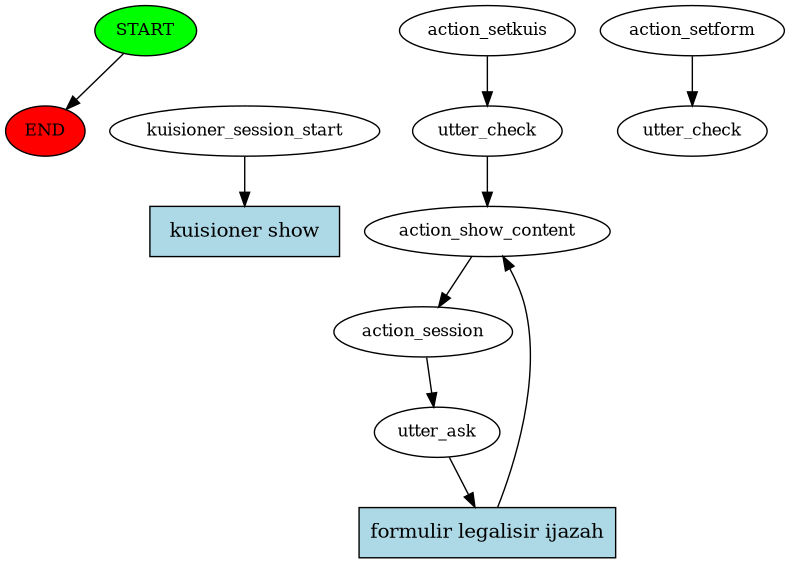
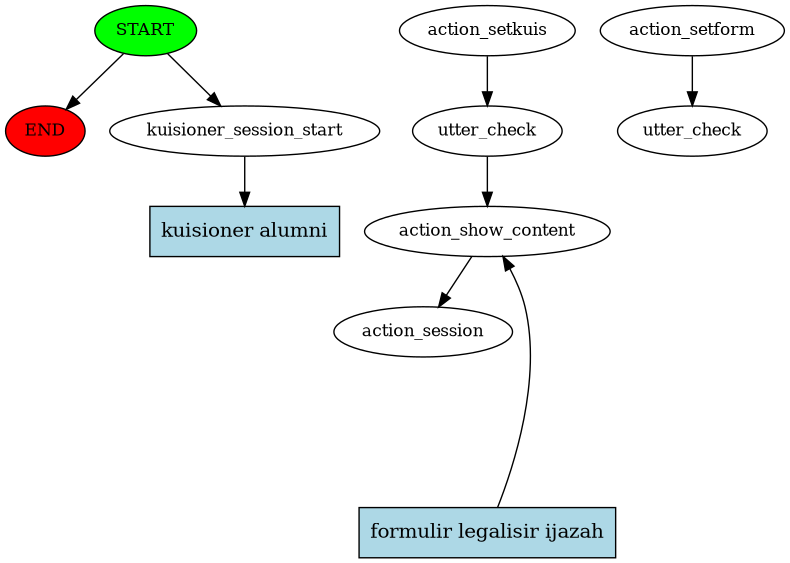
edge "START" -> "kuisioner_session_start": added
node "kuisioner show": label "kuisioner show" -> "kuisioner alumni"
node "utter_ask": removed
